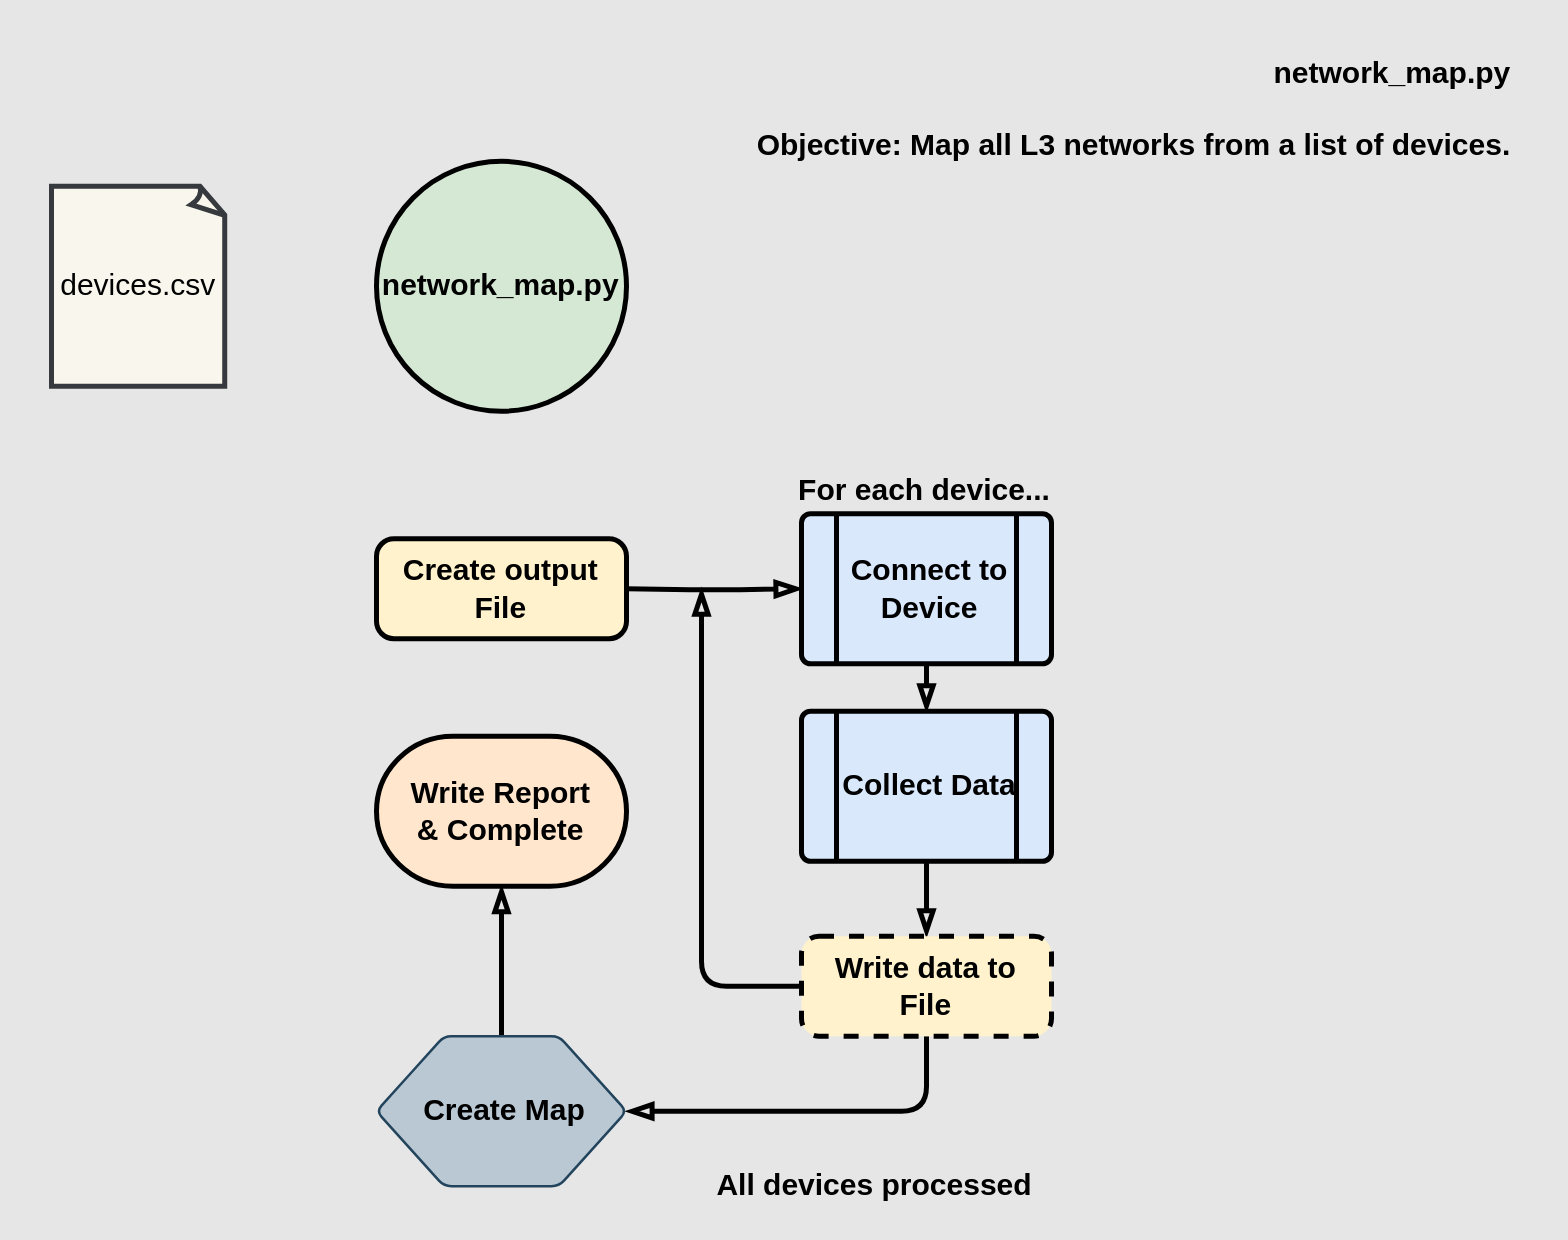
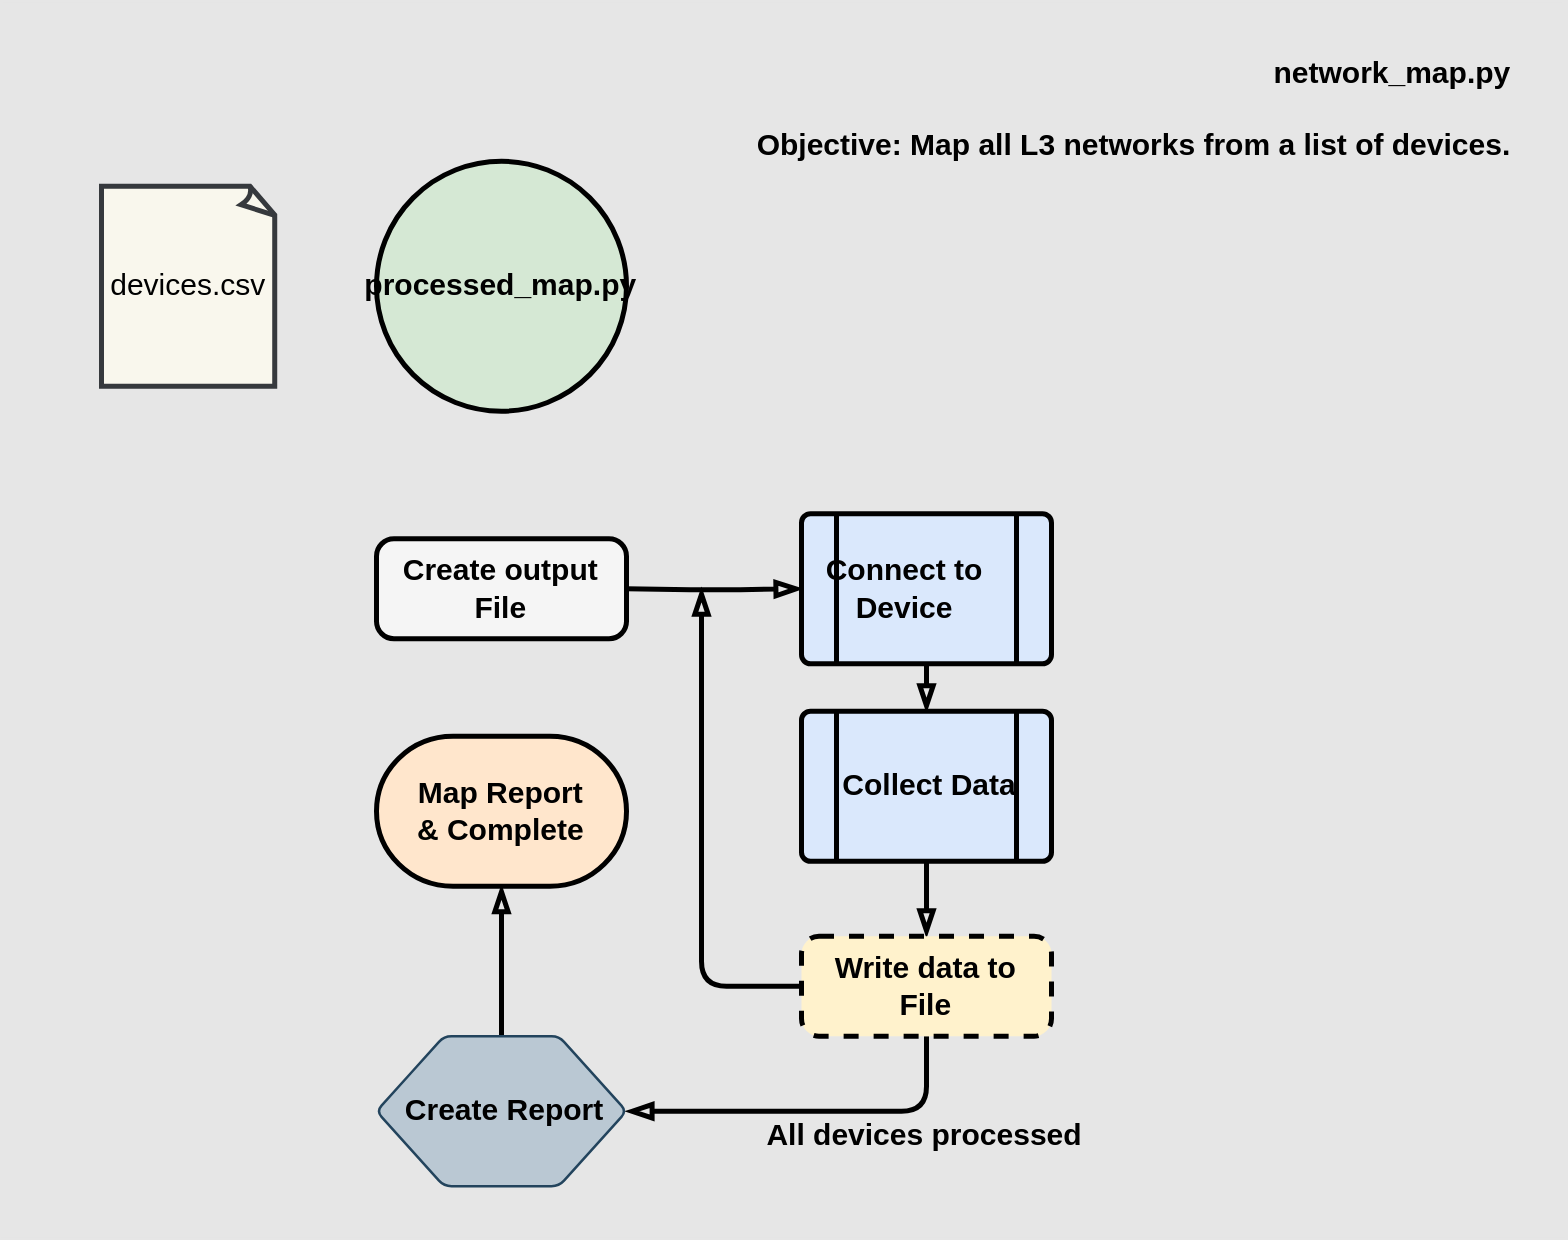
node "devices.csv": moved (139, 286) -> (189, 286)
node "network_map.py": label "network_map.py" -> "processed_map.py"
node "For each device...": removed
node "Create output File": fillcolor #fff2cc -> #f5f5f5
node "Connect to Device": moved (928, 589) -> (903, 589)
node "Write Report & Complete": label "Write Report & Complete" -> "Map Report & Complete"
node "Create Map": label "Create Map" -> "Create Report"
node "All devices processed": moved (873, 1186) -> (923, 1136)
